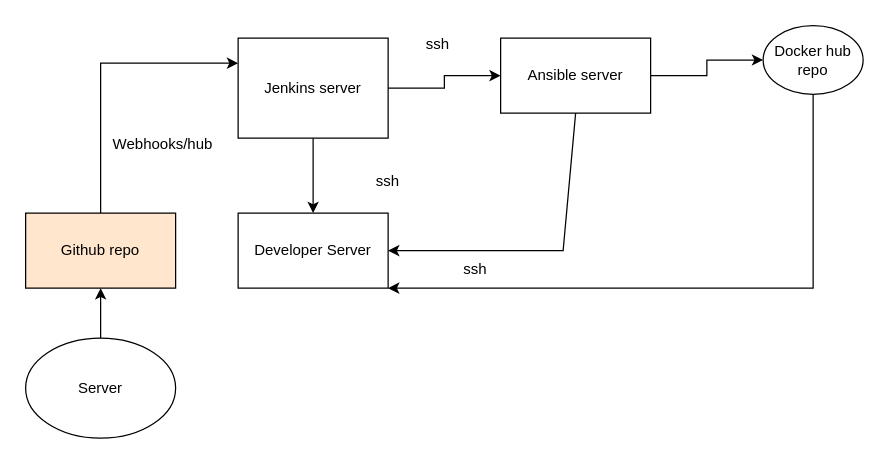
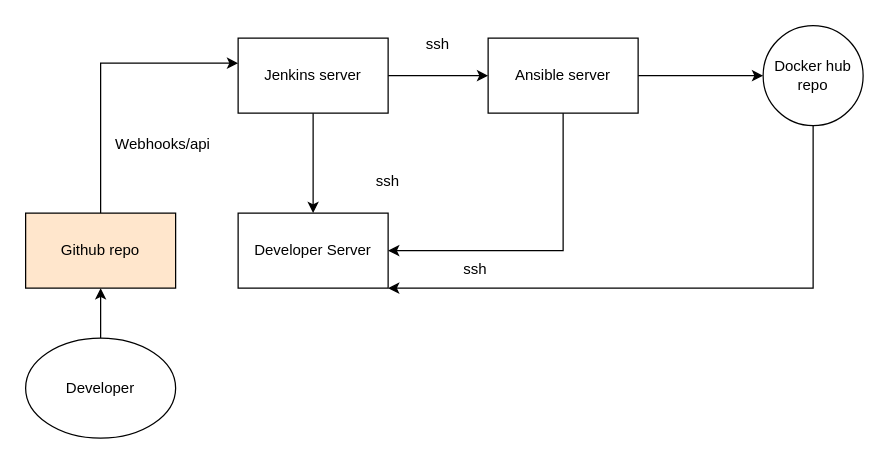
node "Docker hub repo": size 100x69 -> 100x100
node "Ansible server": moved (576, 76) -> (563, 76)
node "Jenkins server": size 150x100 -> 150x75
node "Webhooks/hub": label "Webhooks/hub" -> "Webhooks/api"
node "Server": label "Server" -> "Developer"
